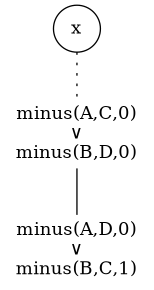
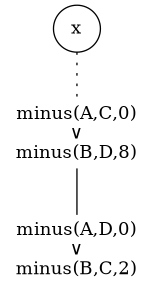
node "minus(A,C,0) ∨ minus(B,D,0)": label "minus(A,C,0) ∨ minus(B,D,0)" -> "minus(A,C,0) ∨ minus(B,D,8)"
node "minus(A,D,0) ∨ minus(B,C,1)": label "minus(A,D,0) ∨ minus(B,C,1)" -> "minus(A,D,0) ∨ minus(B,C,2)"
